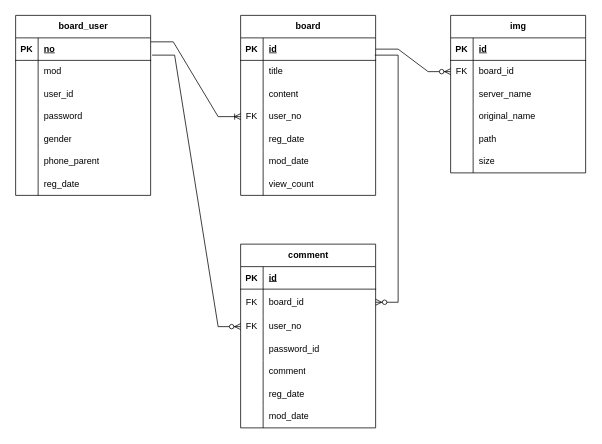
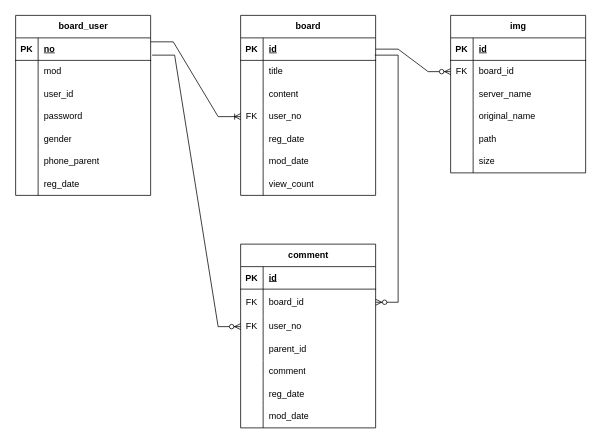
node "password_id": label "password_id" -> "parent_id"
